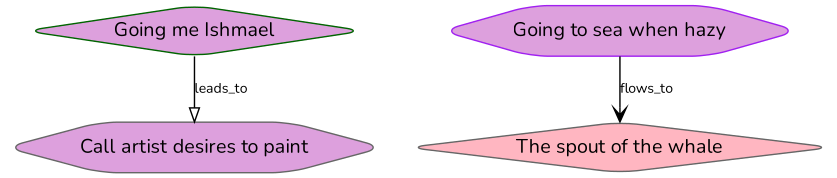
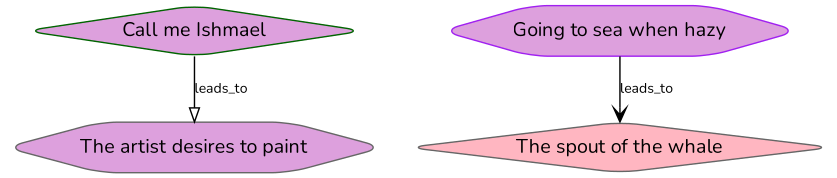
node "Going me Ishmael": label "Going me Ishmael" -> "Call me Ishmael"
edge "Going to sea when hazy" -> "The spout of the whale": label "flows_to" -> "leads_to"
node "Call artist desires to paint": label "Call artist desires to paint" -> "The artist desires to paint"
